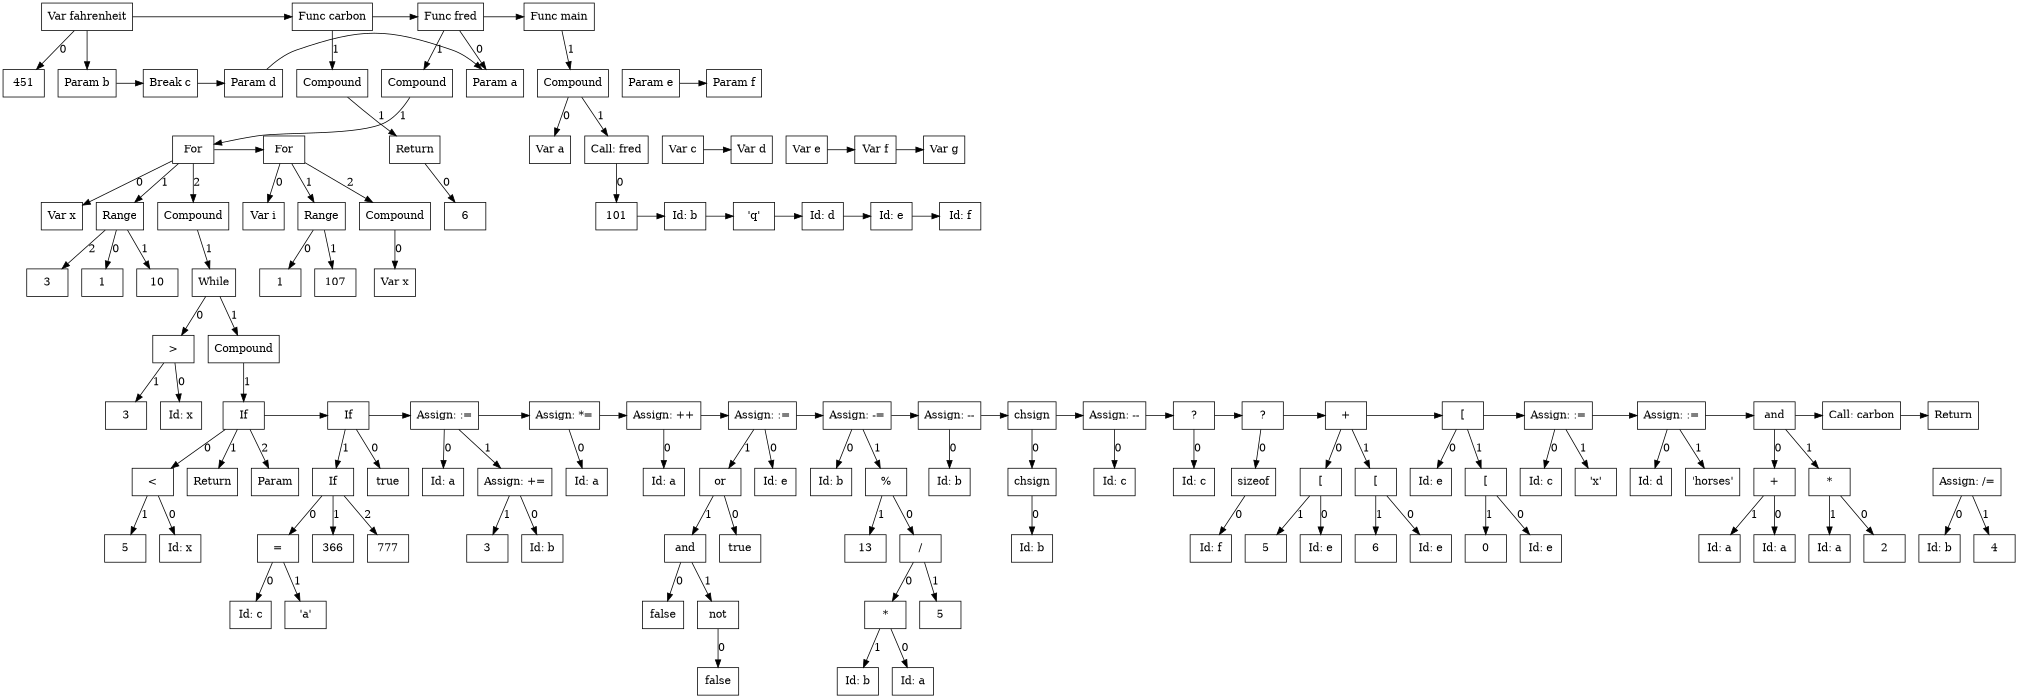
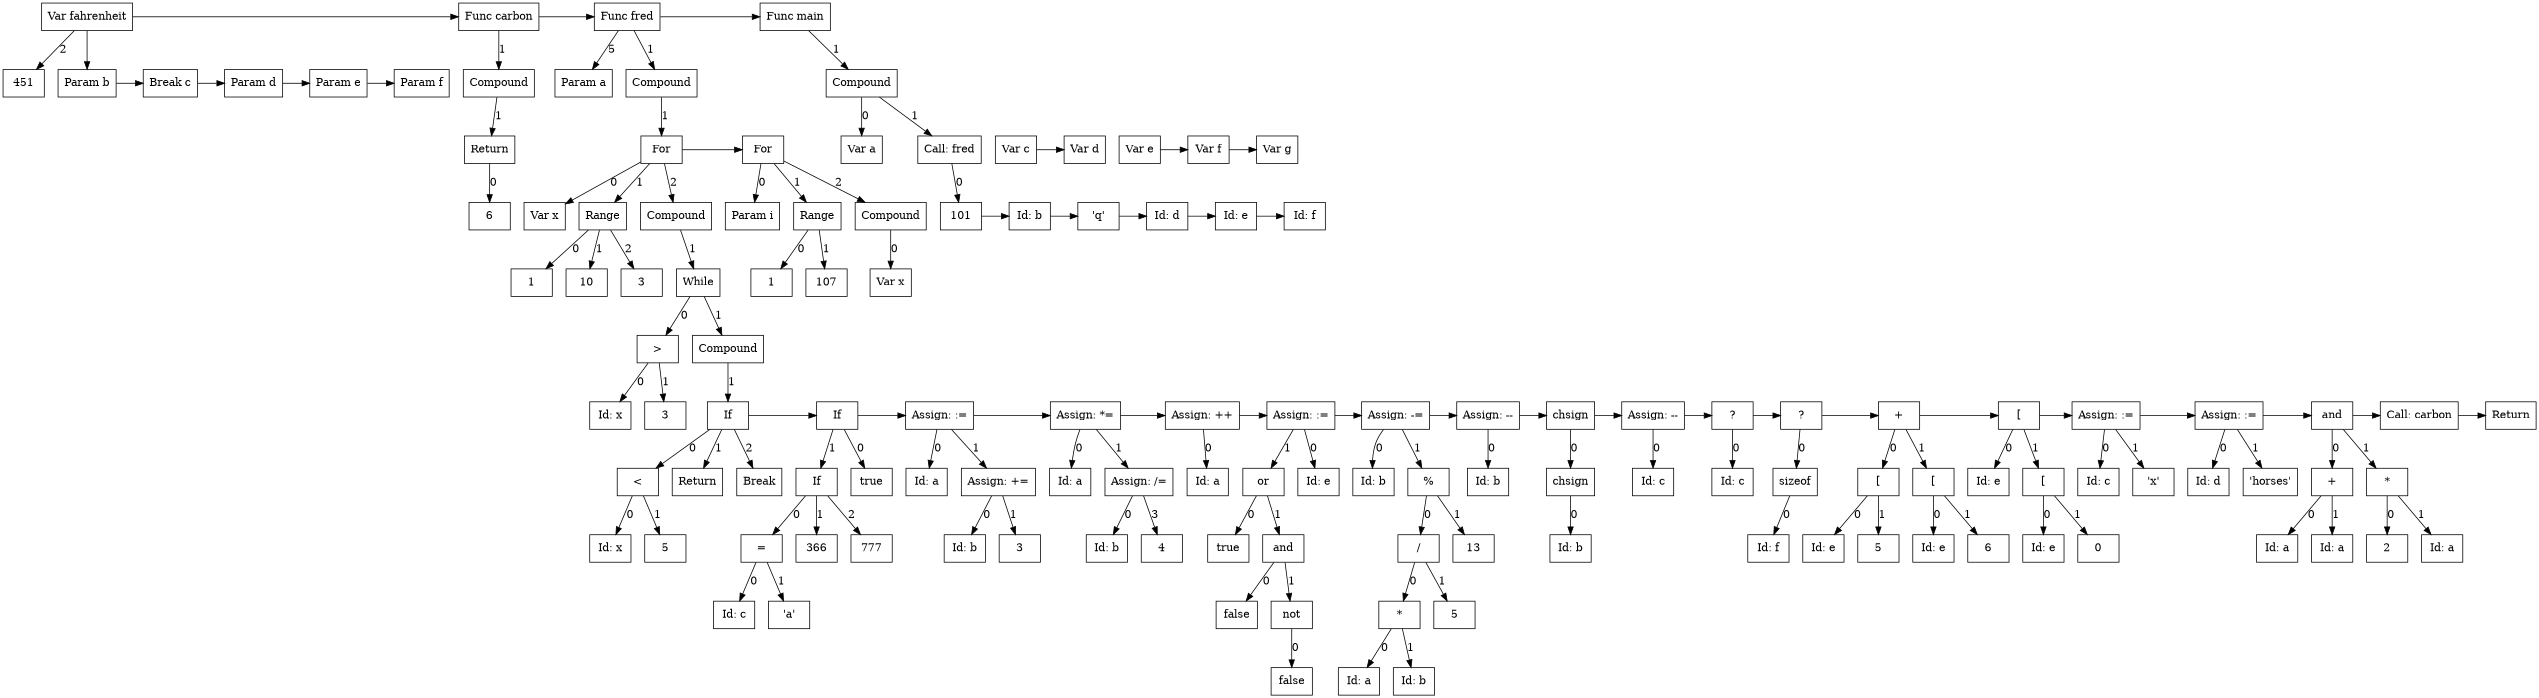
edge "Param d" -> "Param a": now "Param d" -> "Param e"
edge "Var fahrenheit" -> "451": label "0" -> "2"
edge "Func fred" -> "Param a": label "0" -> "5"
node "Var i": label "Var i" -> "Param i"
edge "Assign: *=" -> "Assign: /=": added, label "1"
node "Param": label "Param" -> "Break"
edge "Assign: /=" -> "4": label "1" -> "3"
